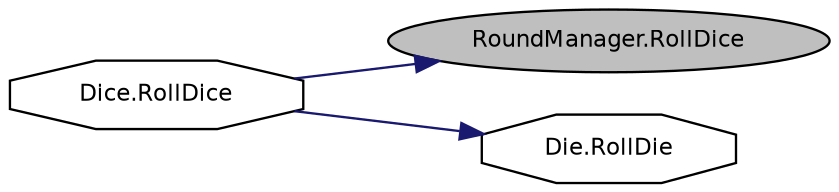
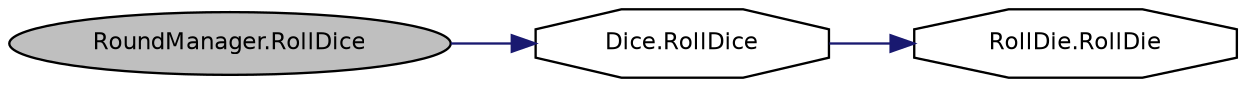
edge "Dice.RollDice" -> "RoundManager.RollDice": reversed
node "Die.RollDie": label "Die.RollDie" -> "RollDie.RollDie"
